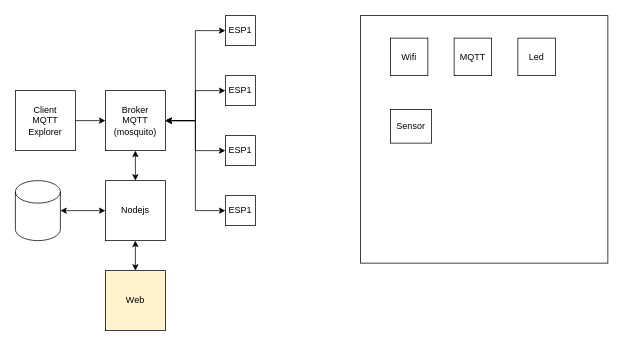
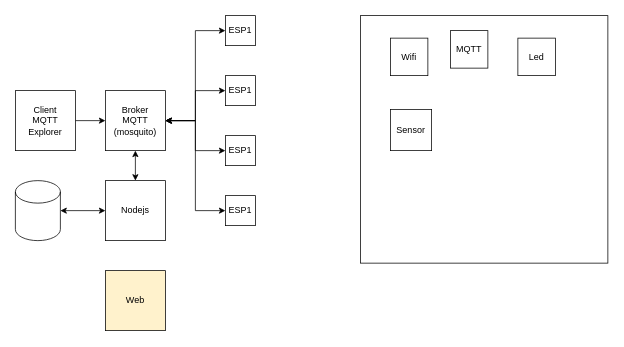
node "MQTT": moved (473, 57) -> (469, 49)
node "Sensor": size 41x34 -> 41x41
edge "Nodejs" -- "Web": removed
